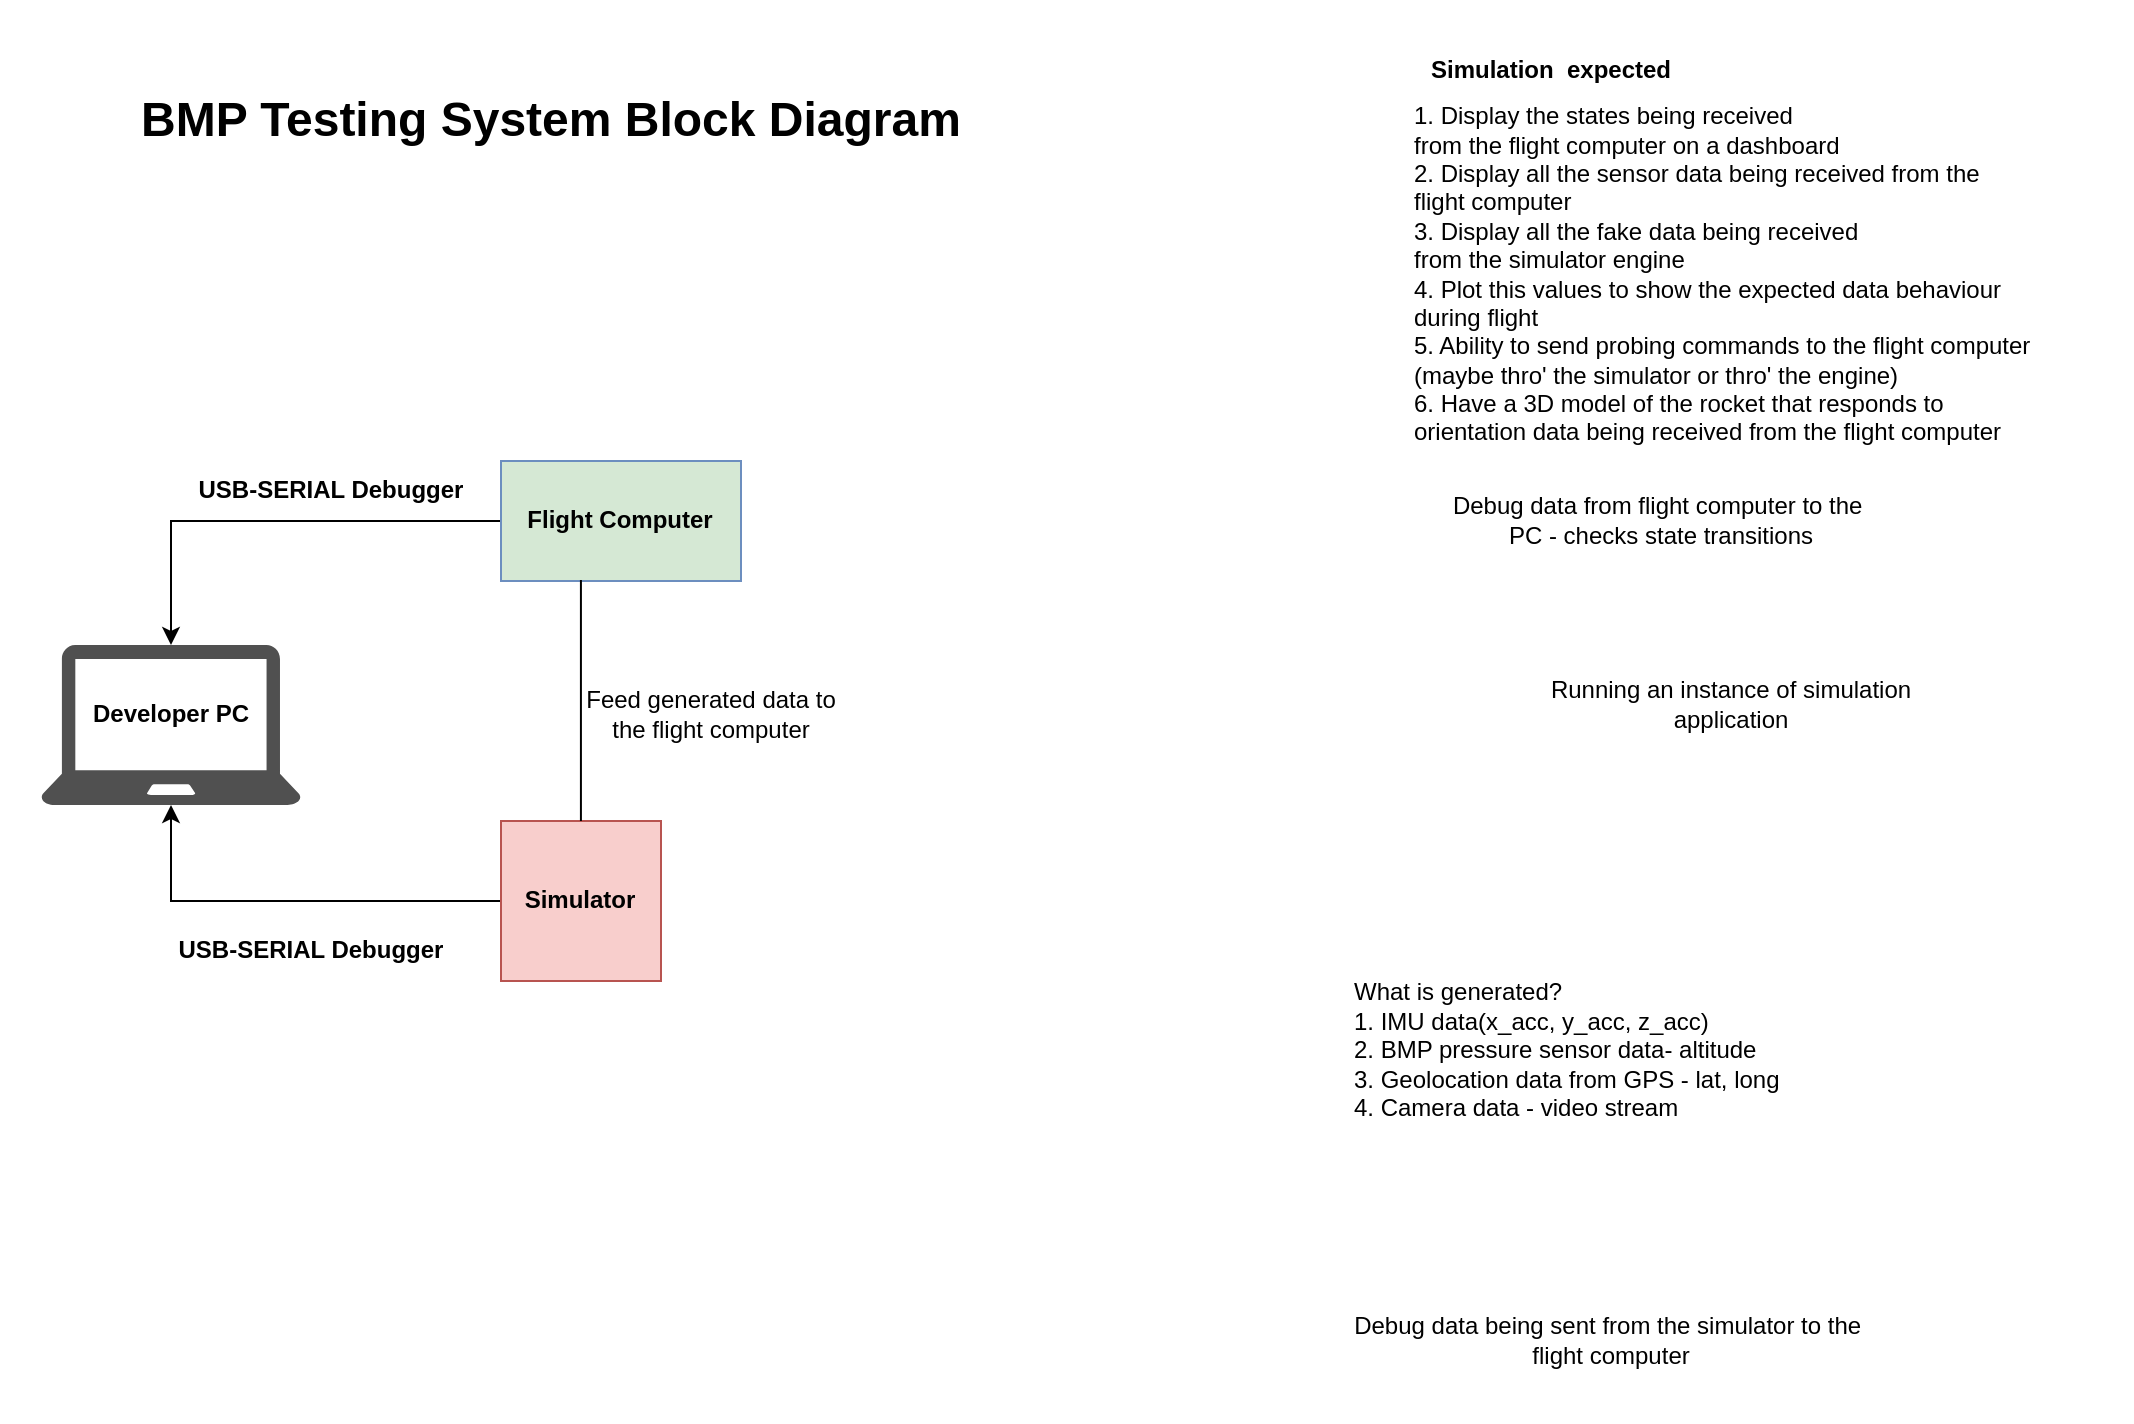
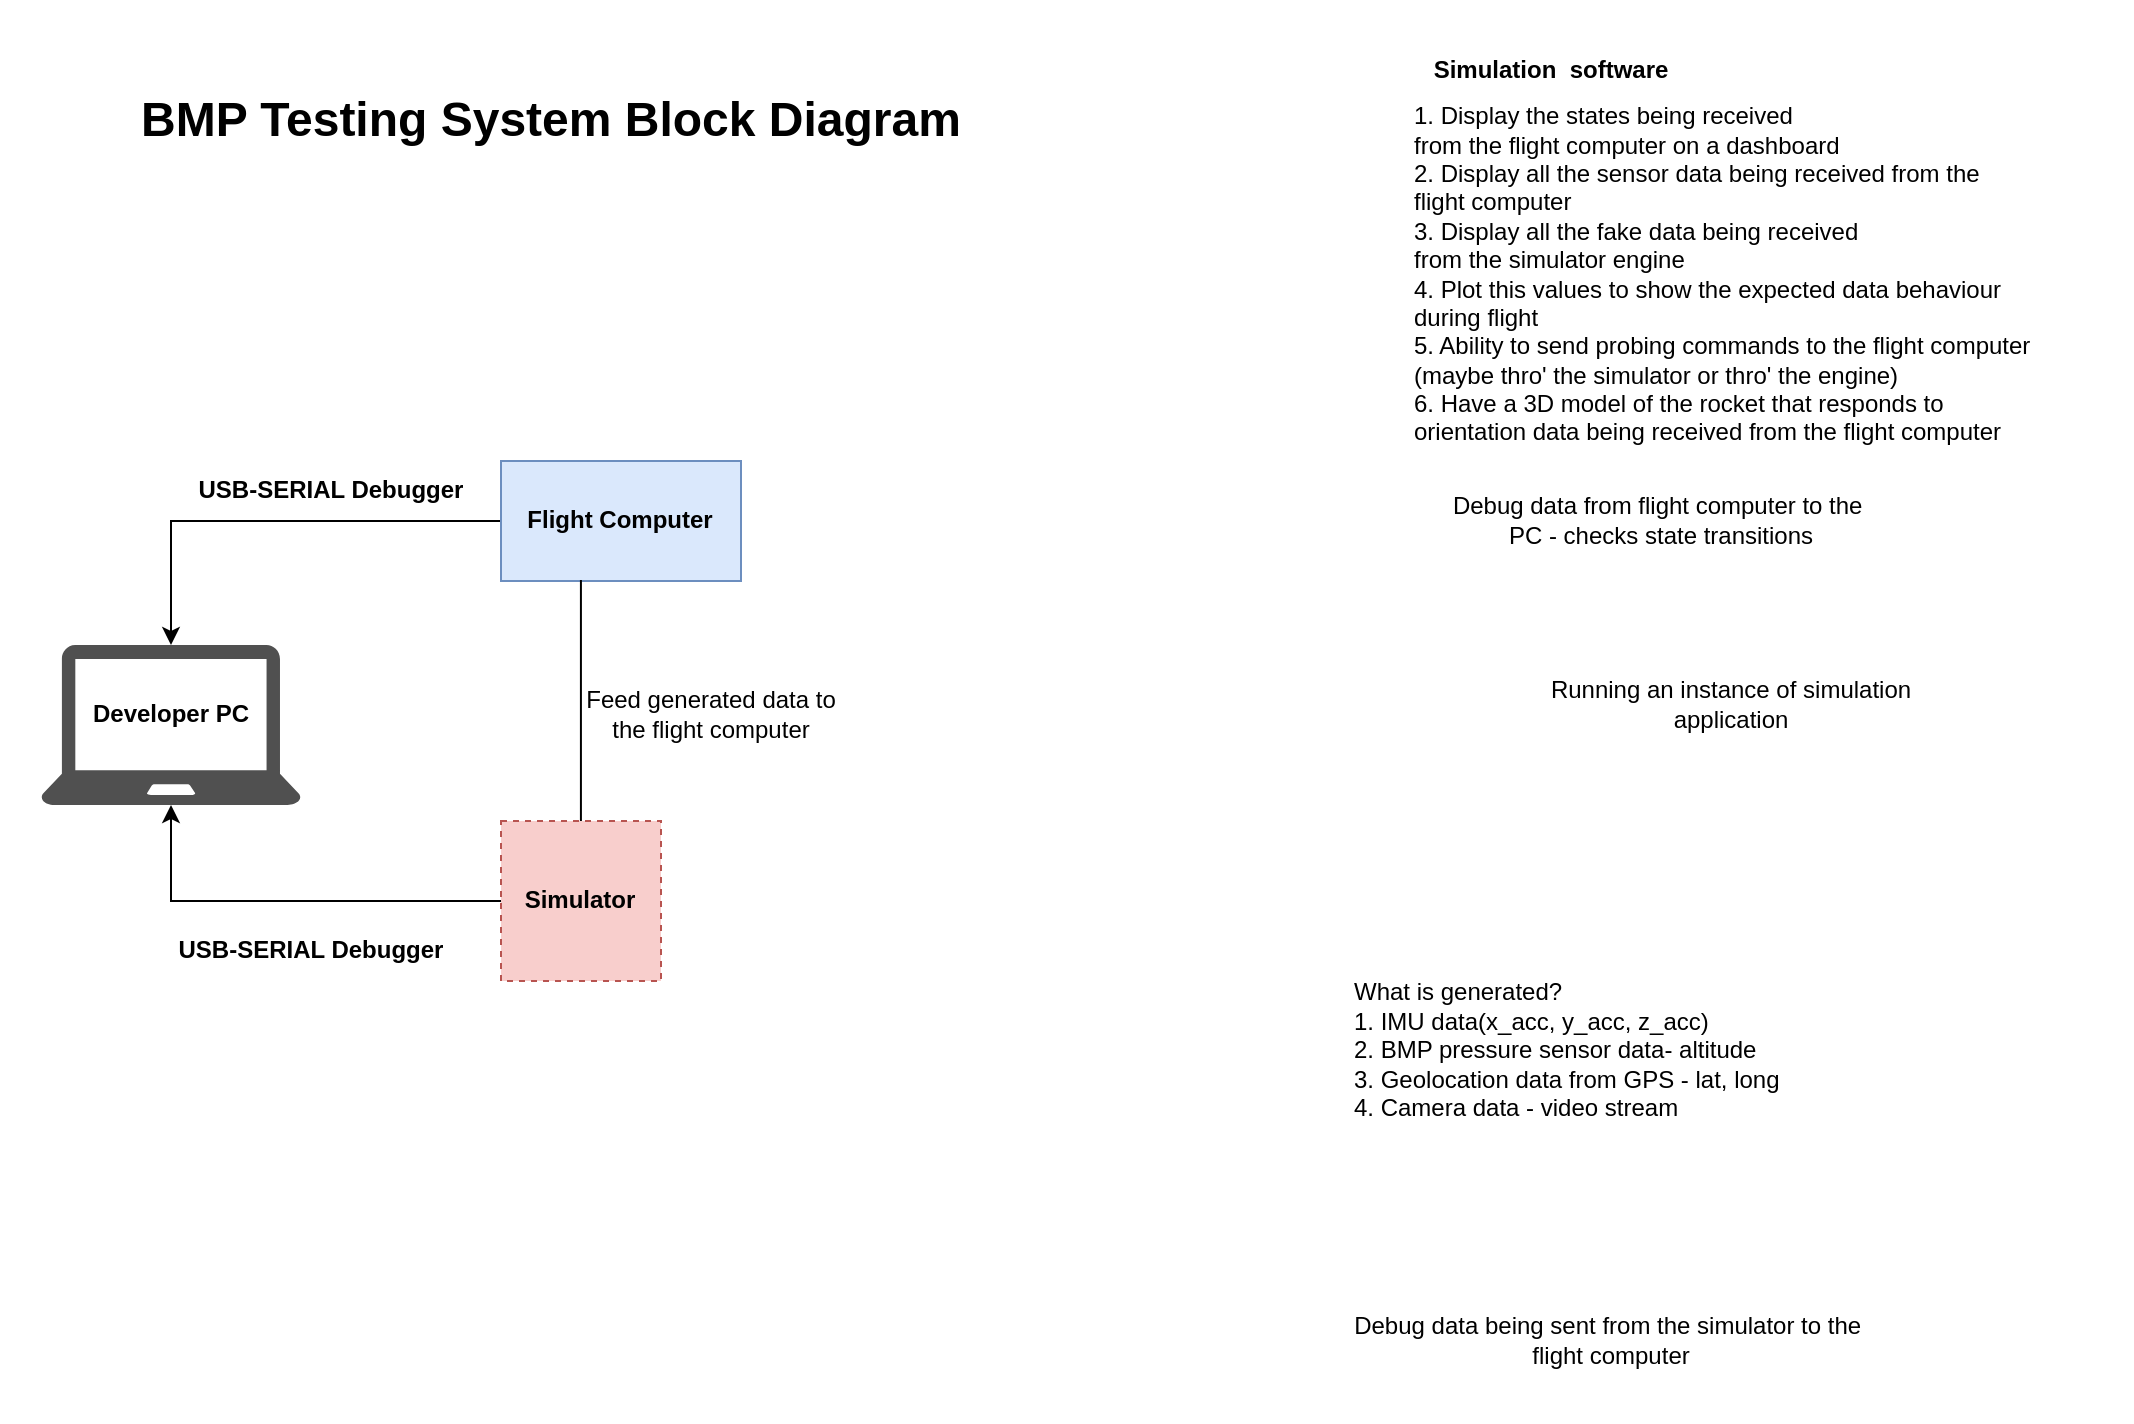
node "Simulation expected": label "Simulation expected" -> "Simulation software"
node "Flight Computer": fillcolor #d5e8d4 -> #dae8fc
node "Simulator": style solid -> dashed
